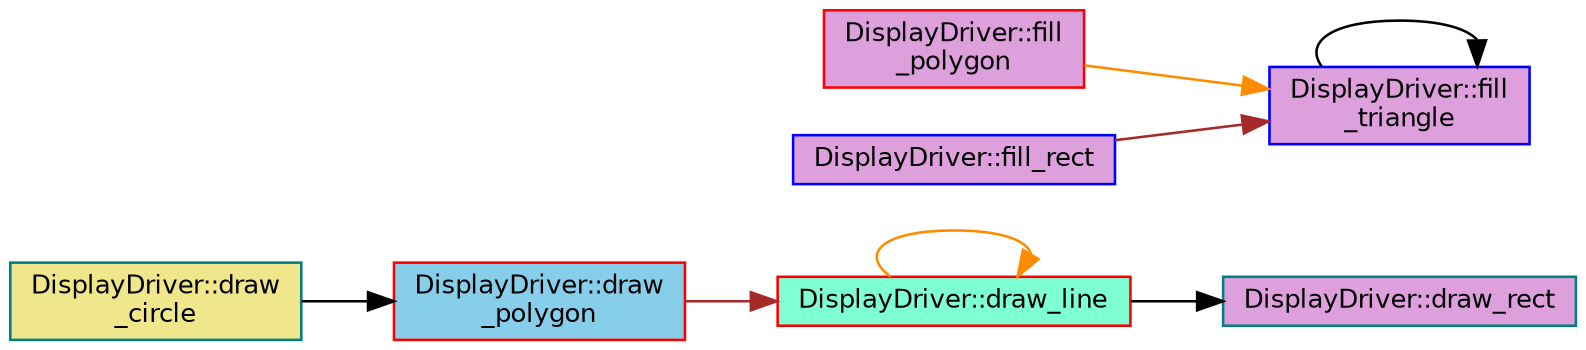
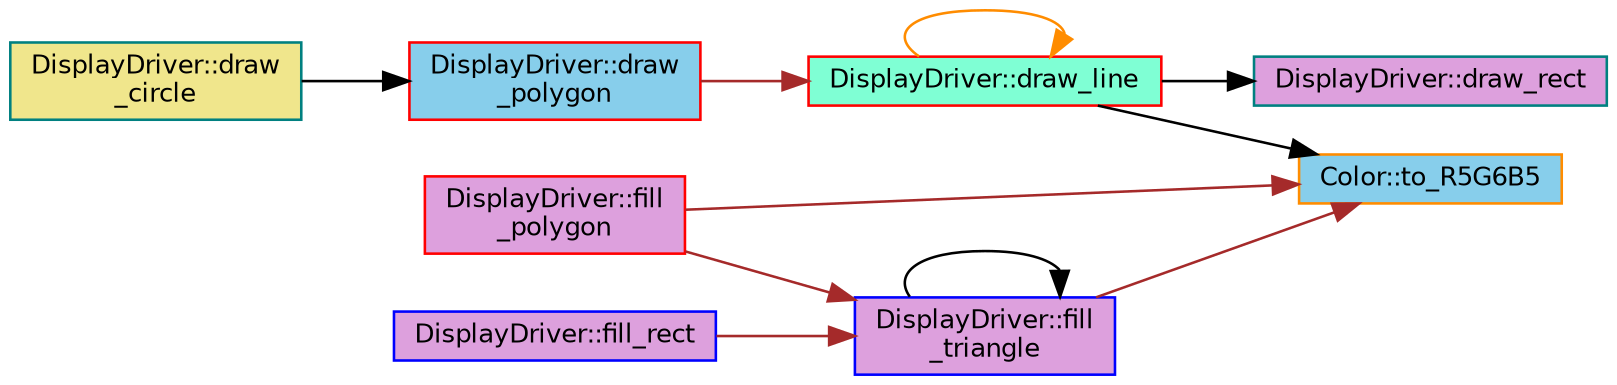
edge "DisplayDriver::fill _polygon" -> "DisplayDriver::fill _triangle": color darkorange -> brown
node "Color::to_R5G6B5": added
